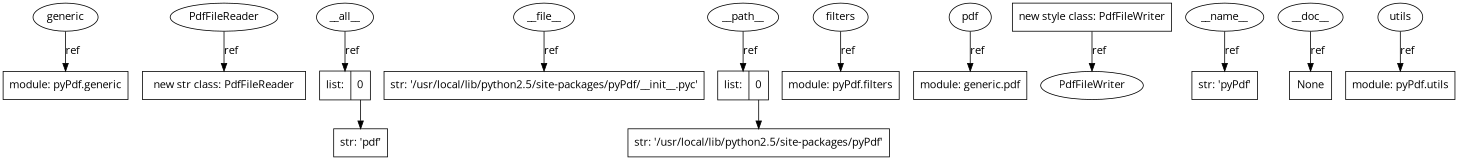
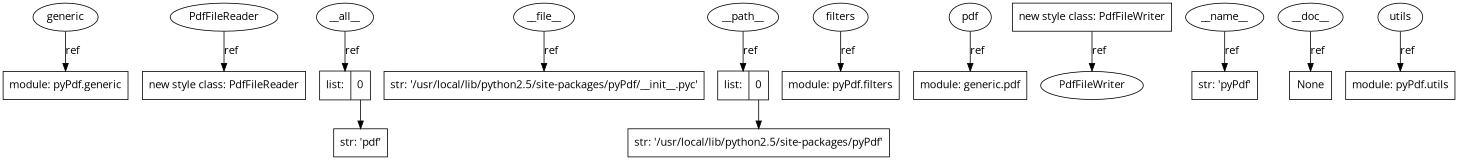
node "new str class: PdfFileReader": label "new str class: PdfFileReader" -> "new style class: PdfFileReader"
